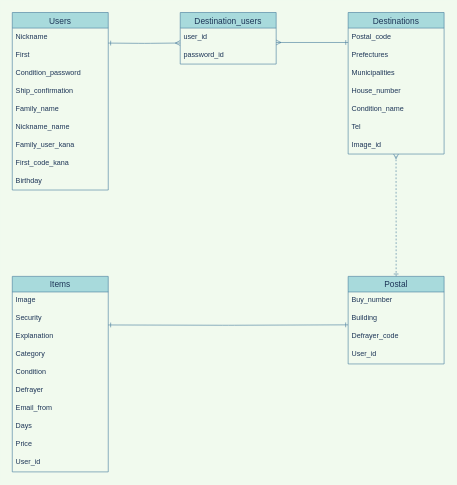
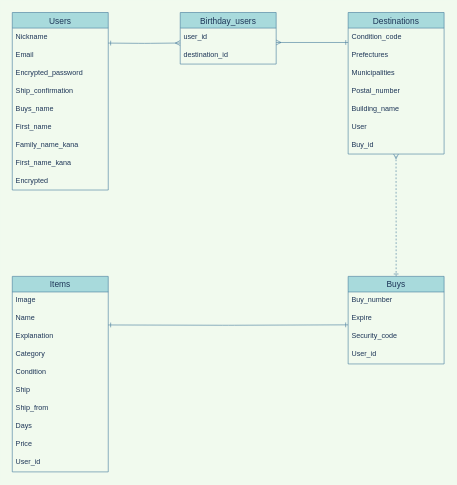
node "Destination_users": label "Destination_users" -> "Birthday_users"
node "Postal_code": label "Postal_code" -> "Condition_code"
node "First": label "First" -> "Email"
node "password_id": label "password_id" -> "destination_id"
node "Condition_password": label "Condition_password" -> "Encrypted_password"
node "House_number": label "House_number" -> "Postal_number"
node "Family_name": label "Family_name" -> "Buys_name"
node "Condition_name": label "Condition_name" -> "Building_name"
node "Nickname_name": label "Nickname_name" -> "First_name"
node "Tel": label "Tel" -> "User"
node "Family_user_kana": label "Family_user_kana" -> "Family_name_kana"
node "Image_id": label "Image_id" -> "Buy_id"
node "First_code_kana": label "First_code_kana" -> "First_name_kana"
node "Birthday": label "Birthday" -> "Encrypted"
node "Postal": label "Postal" -> "Buys"
node "Security": label "Security" -> "Name"
node "Building": label "Building" -> "Expire"
node "Defrayer_code": label "Defrayer_code" -> "Security_code"
node "Defrayer": label "Defrayer" -> "Ship"
node "Email_from": label "Email_from" -> "Ship_from"
